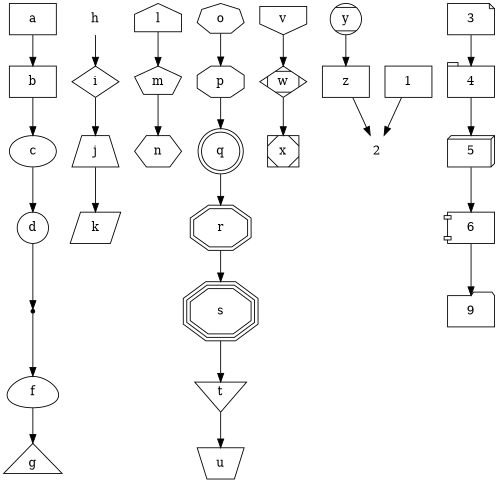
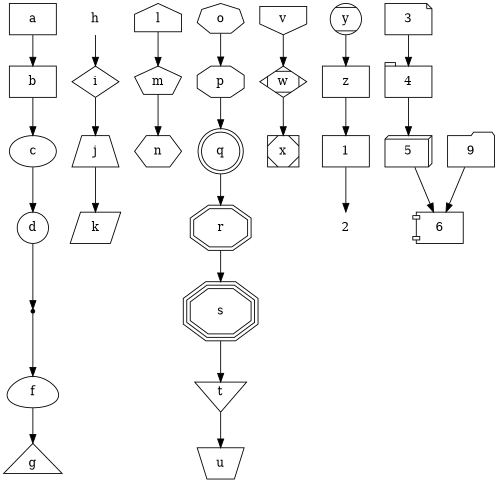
edge "z" -> "2": now "z" -> "1"
edge "6" -> "9": reversed
